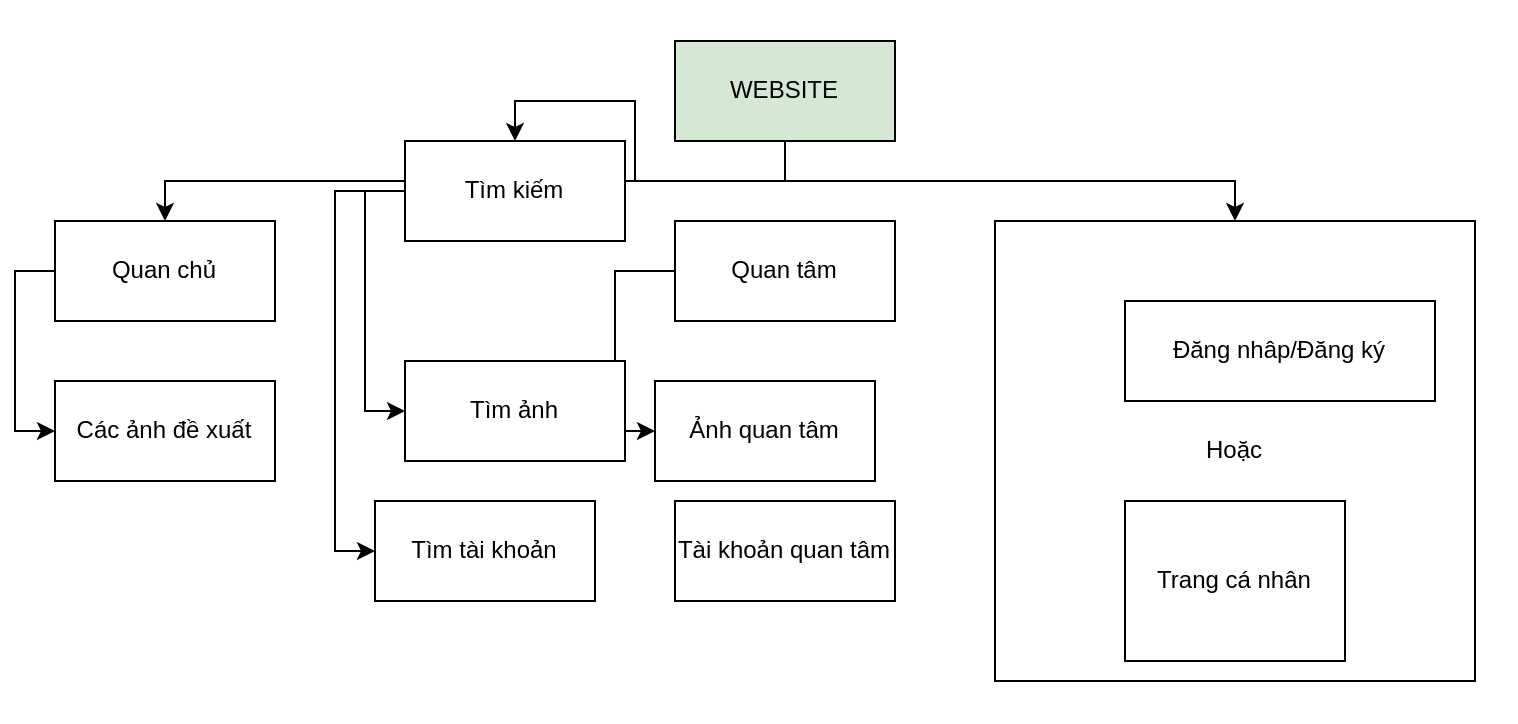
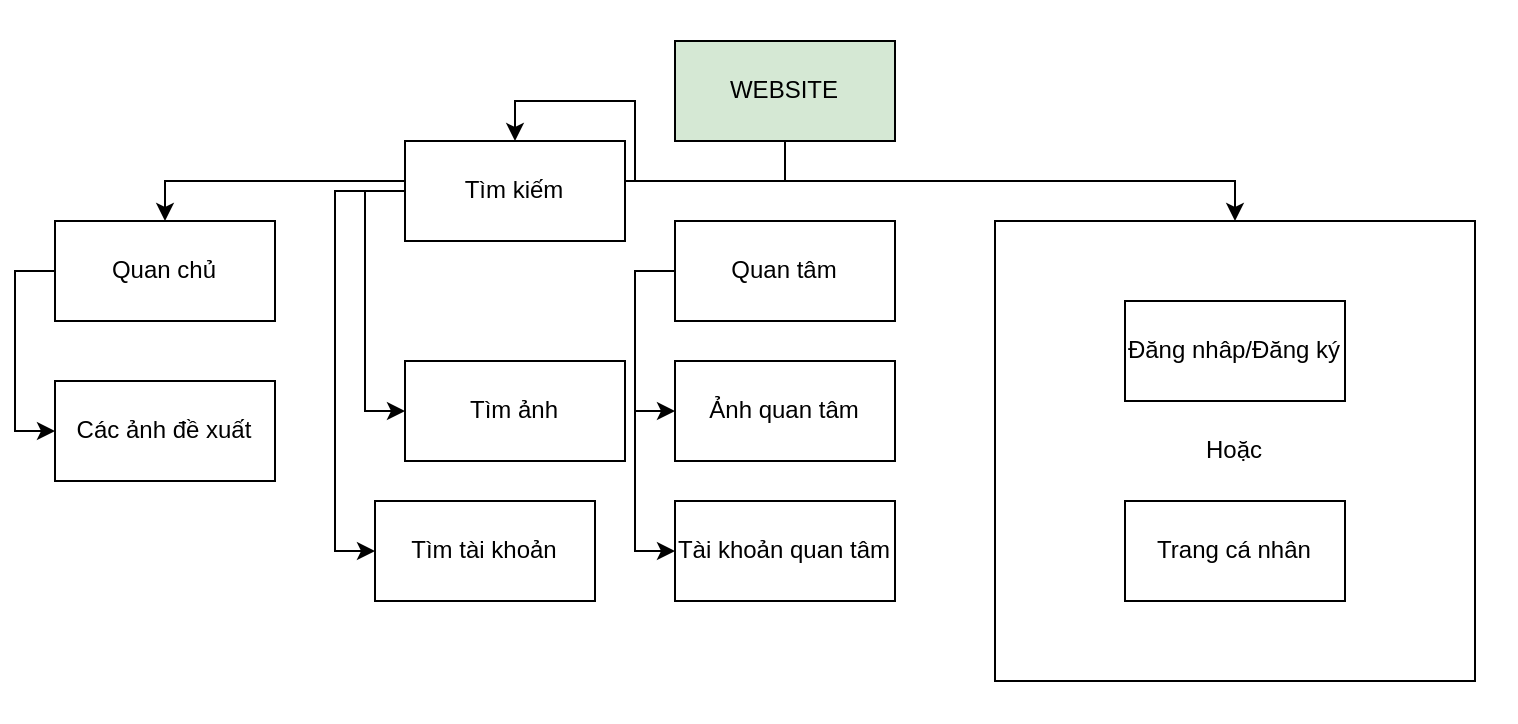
node "Đăng nhâp/Đăng ký": size 310x100 -> 220x100
node "Ảnh quan tâm": moved (765, 431) -> (785, 411)
edge "Quan tâm" -> "Tài khoản quan tâm": added
node "Trang cá nhân": size 220x160 -> 220x100
